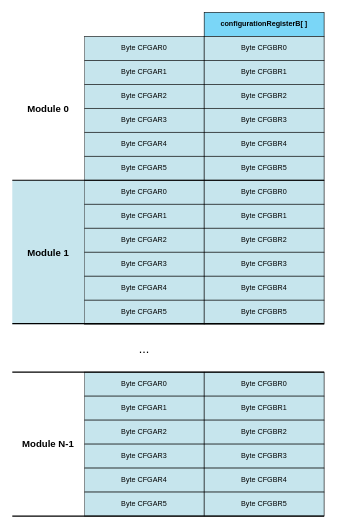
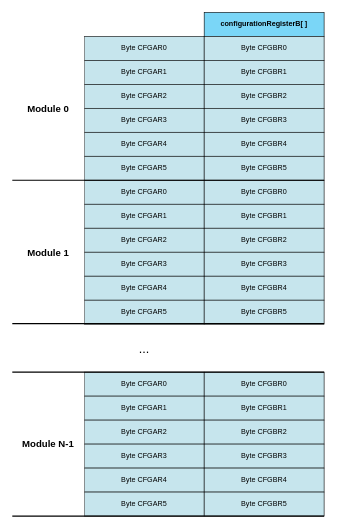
node "Module 1": fillcolor #c6e5ed -> #ffffff
